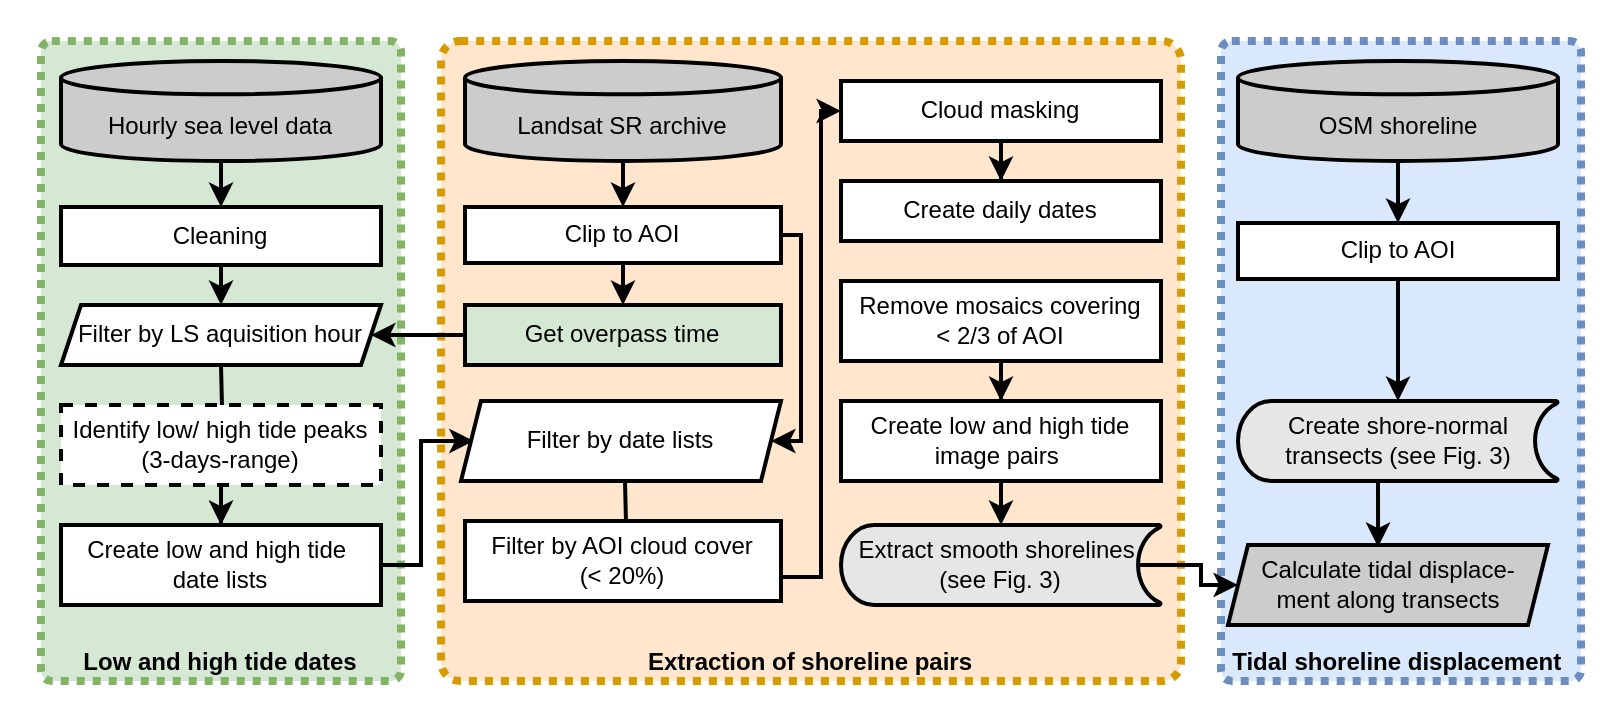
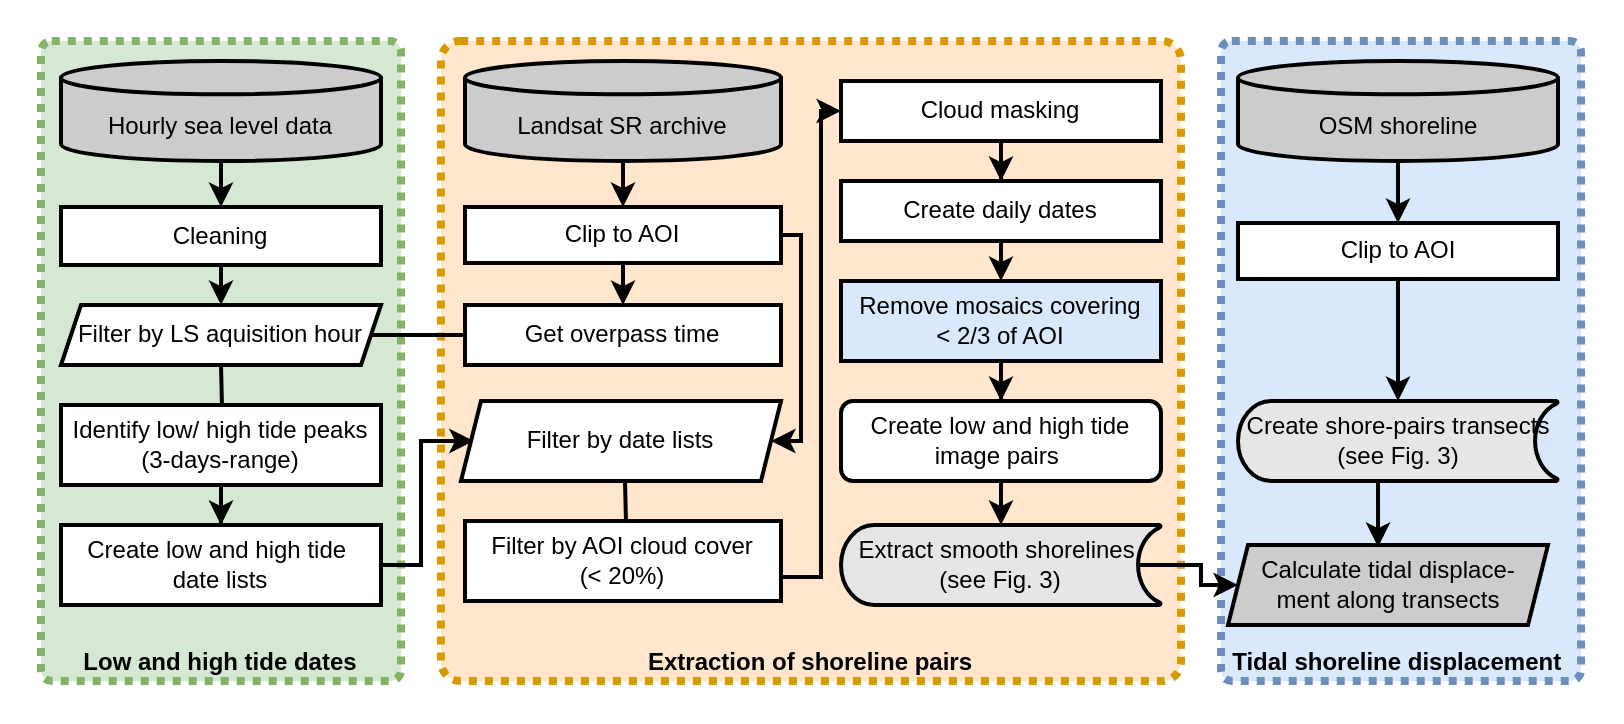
edge "Create daily dates" -> "Remove mosaics covering < 2/3 of AOI": added
node "Remove mosaics covering < 2/3 of AOI": fillcolor #ffffff -> #dae8fc
edge "Get overpass time" -> "Filter by LS aquisition hour": arrowhead classic -> none
node "Get overpass time": fillcolor #d5e8d4 -> #ffffff
node "Create low and high tide image pairs": shape rectangle -> rounded rectangle
node "Create shore-normal transects (see Fig. 3)": label "Create shore-normal transects (see Fig. 3)" -> "Create shore-pairs transects (see Fig. 3)"
node "Identify low/ high tide peaks (3-days-range)": style dashed -> solid
